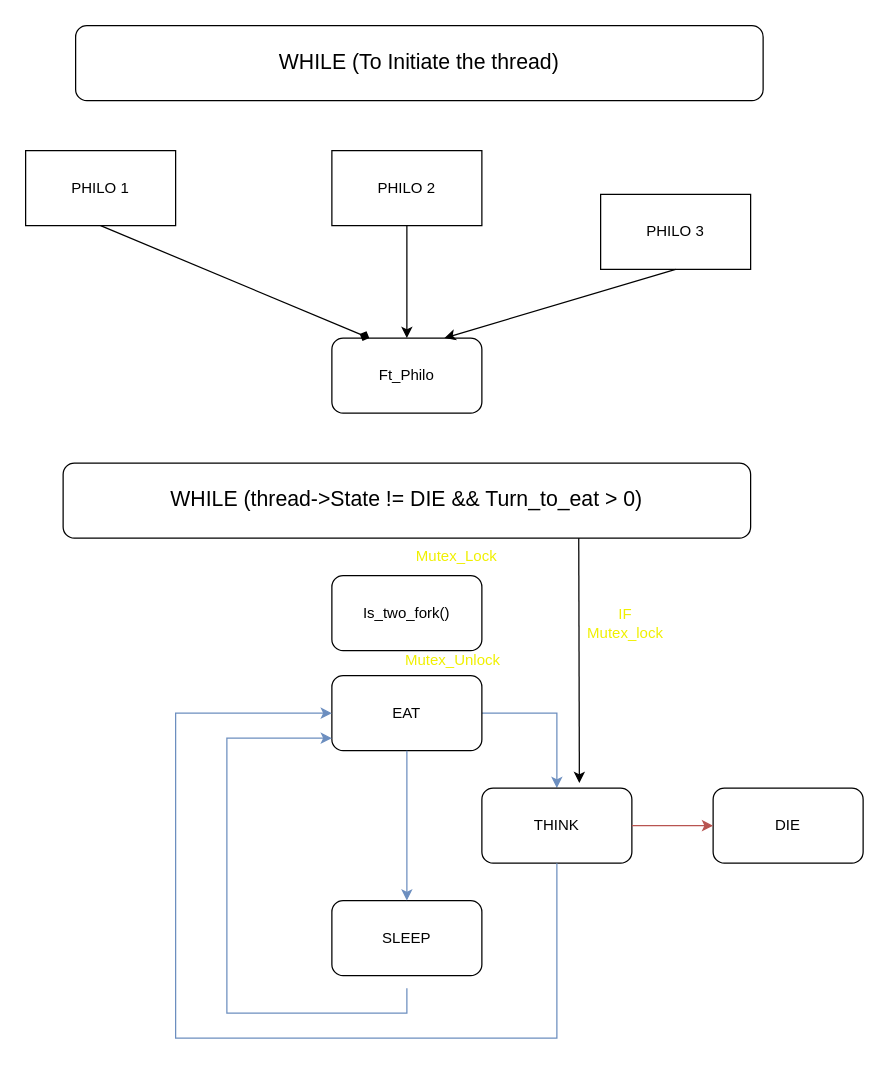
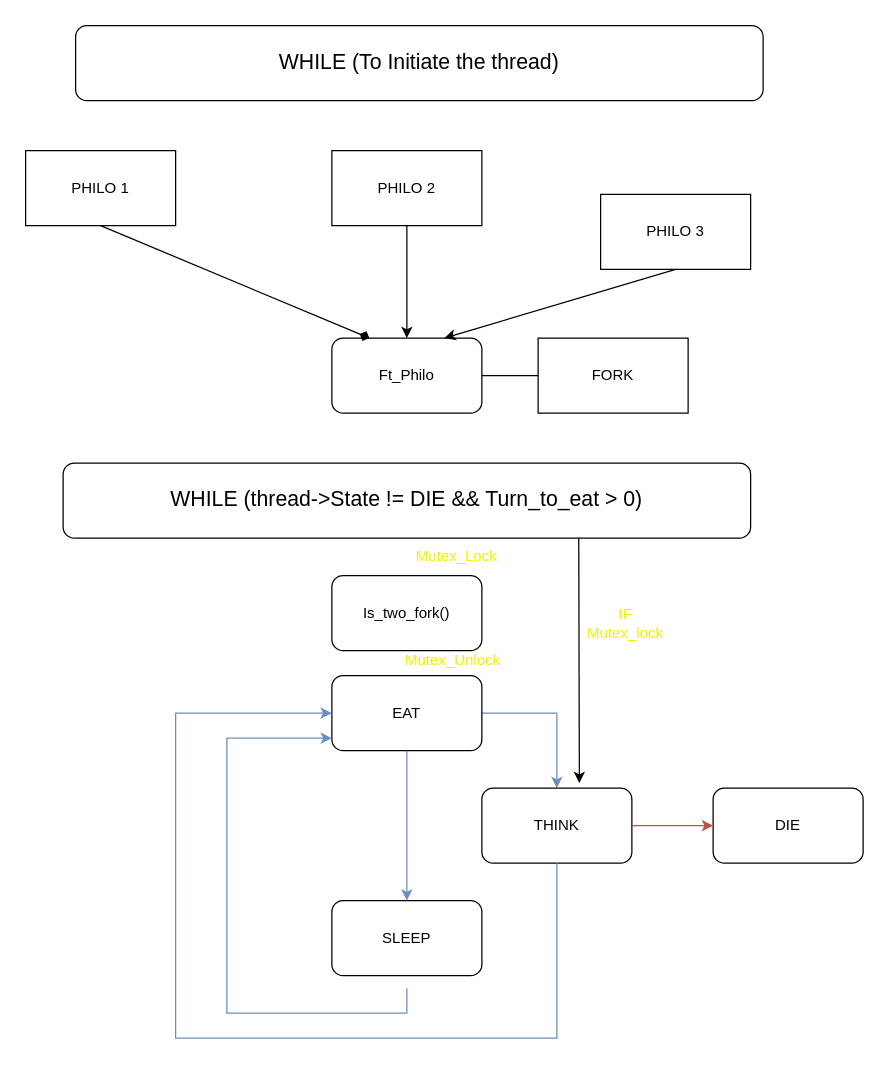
edge "Ft_Philo" -- "FORK": added
node "FORK": added
